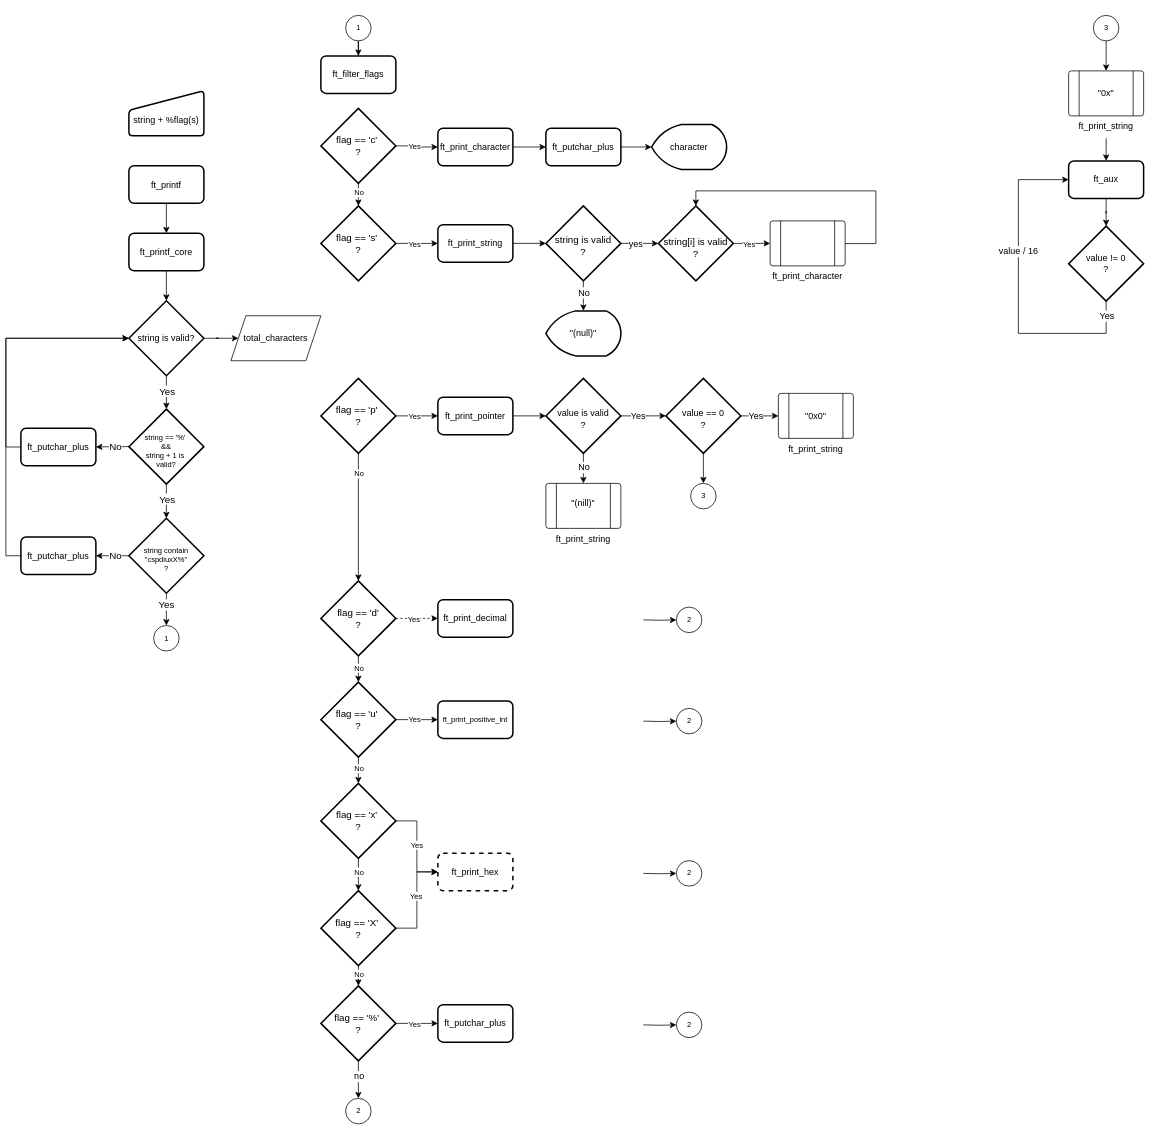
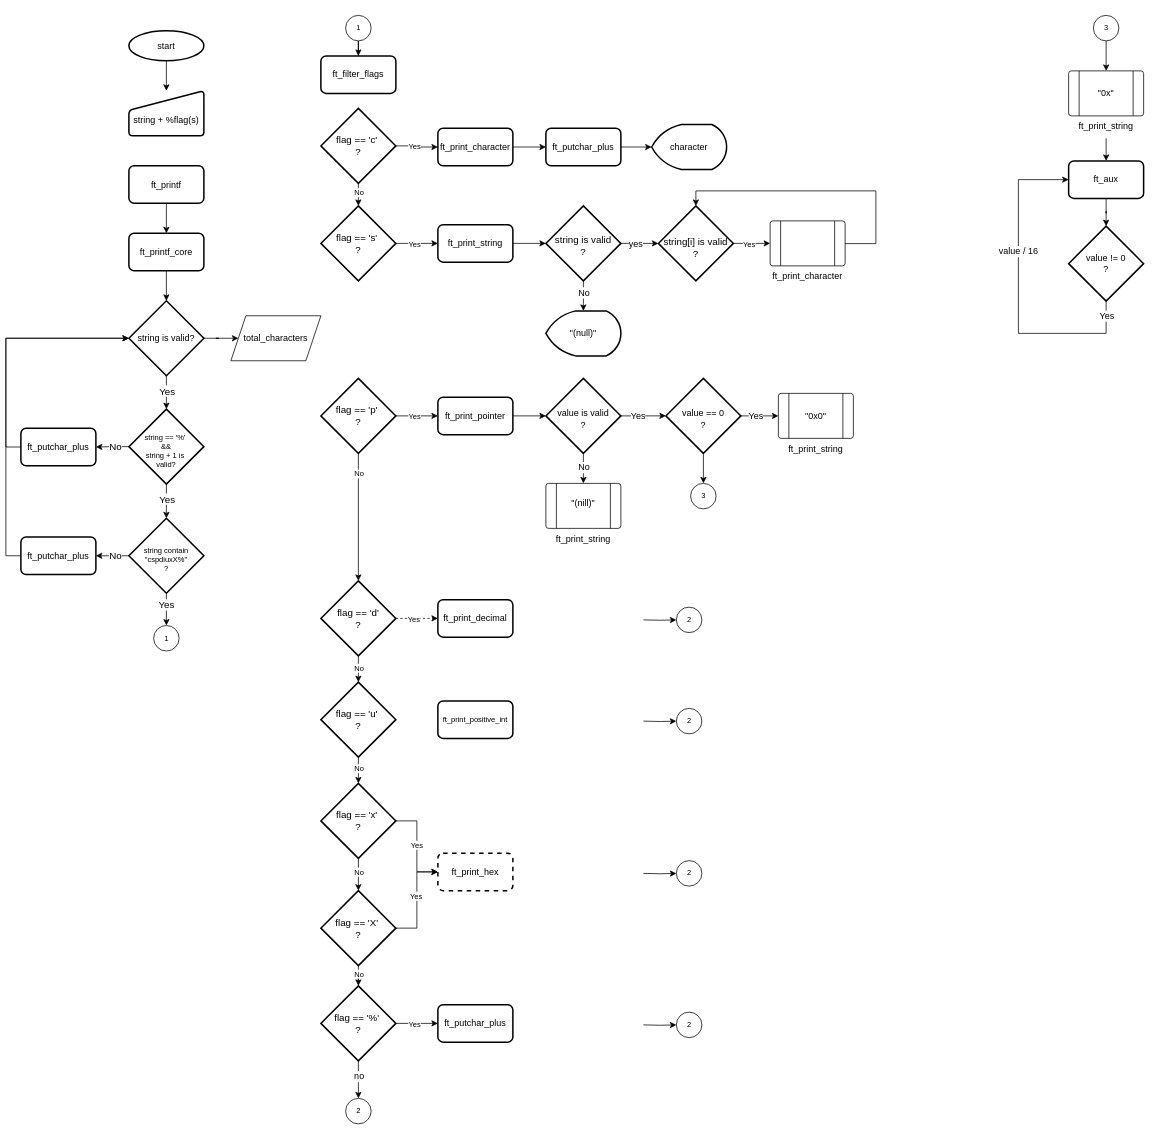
node "start": added
edge "start" -> "string + %flag(s)": added
edge "flag == 'u' ?" -> "ft_print_positive_int": removed, label "Yes"
